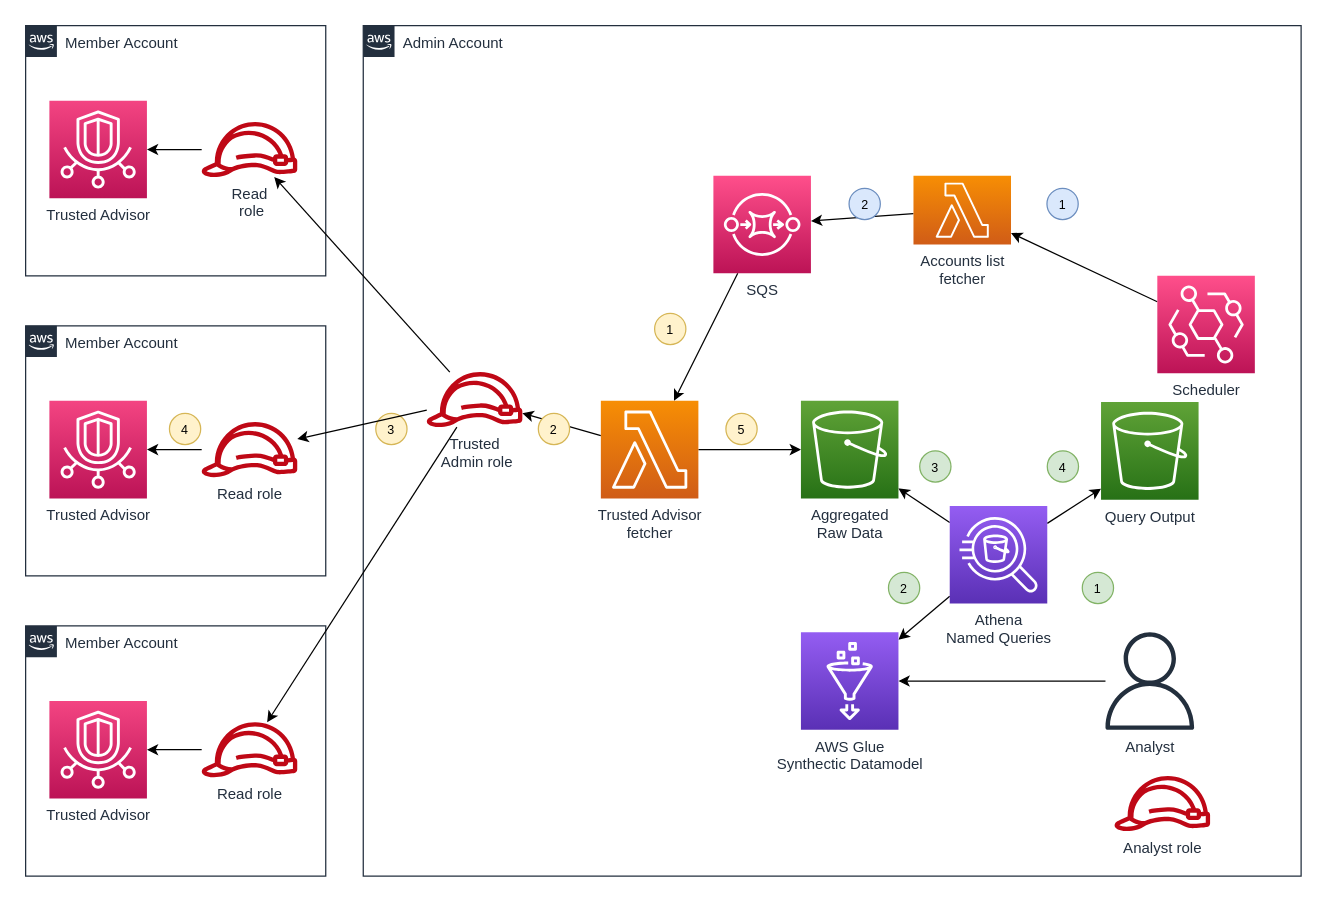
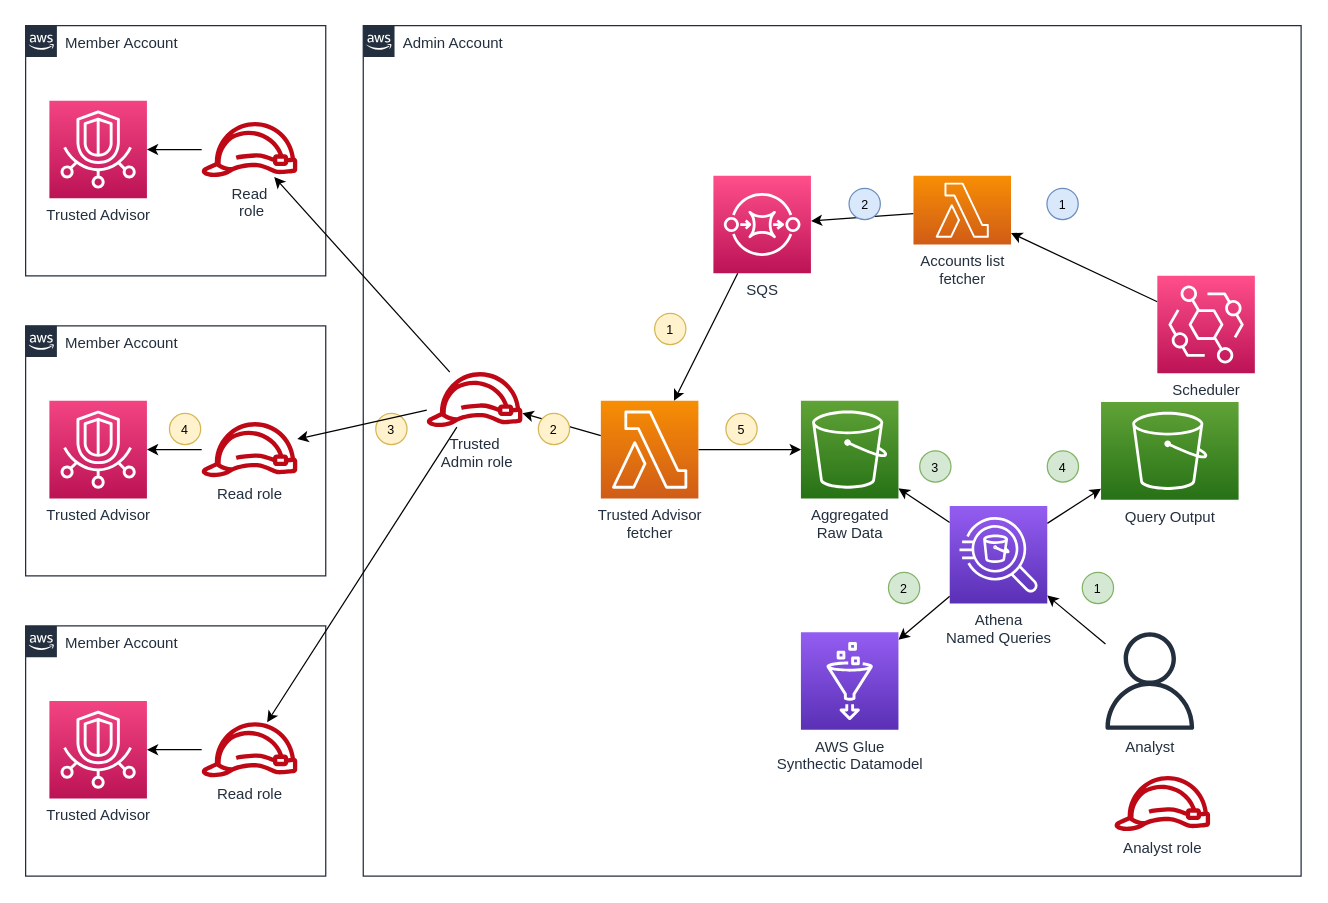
node "Query Output": size 98x98 -> 138x98
edge "Analyst" -> "AWS Glue Synthectic Datamodel": now "Analyst" -> "Athena Named Queries"
